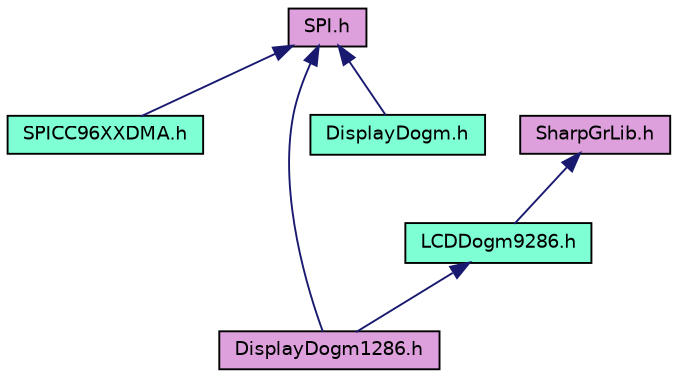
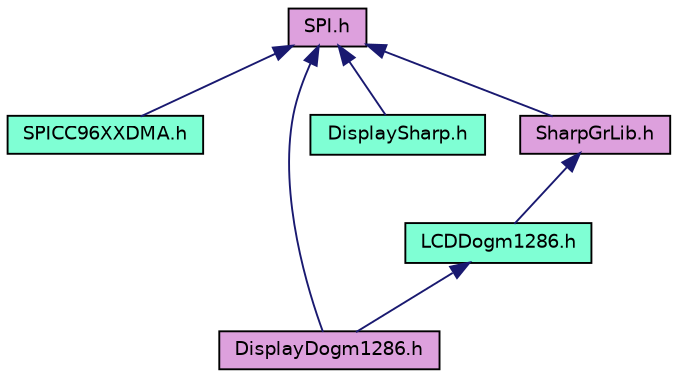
edge "SharpGrLib.h" -> "SPI.h": added
node "DisplayDogm.h": label "DisplayDogm.h" -> "DisplaySharp.h"
node "LCDDogm9286.h": label "LCDDogm9286.h" -> "LCDDogm1286.h"
